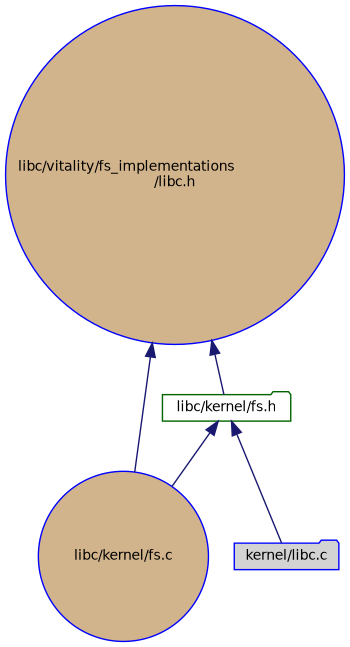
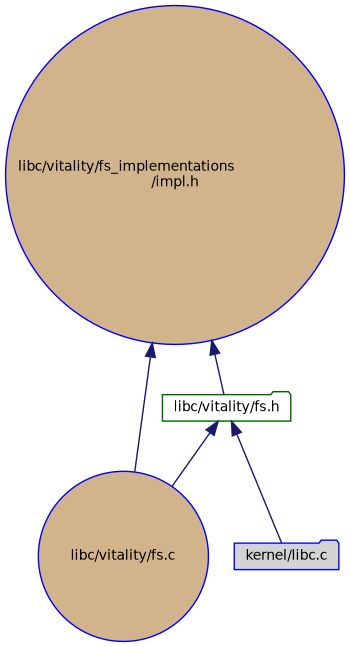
node "libc/vitality/fs_implementations /libc.h": label "libc/vitality/fs_implementations /libc.h" -> "libc/vitality/fs_implementations /impl.h"
node "libc/kernel/fs.h": label "libc/kernel/fs.h" -> "libc/vitality/fs.h"
node "libc/kernel/fs.c": label "libc/kernel/fs.c" -> "libc/vitality/fs.c"
